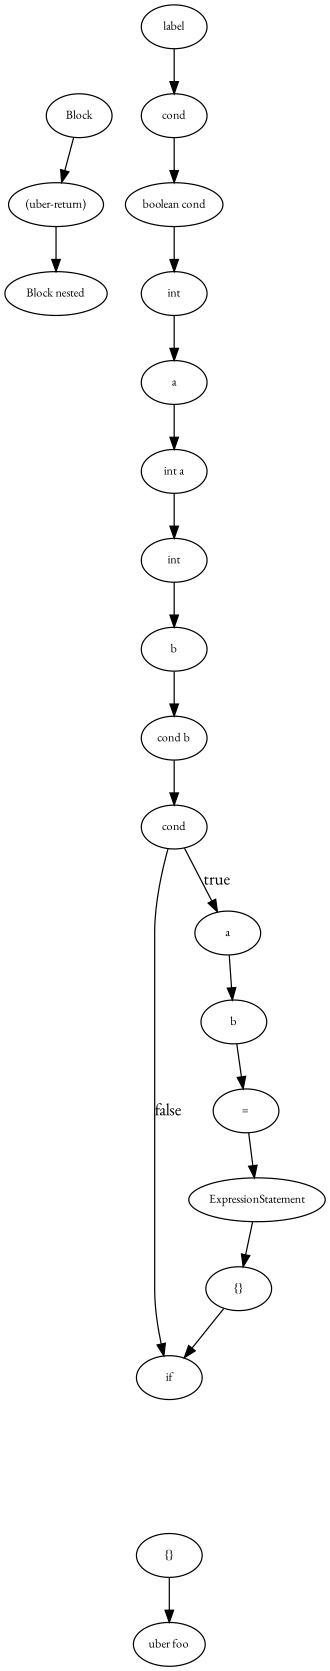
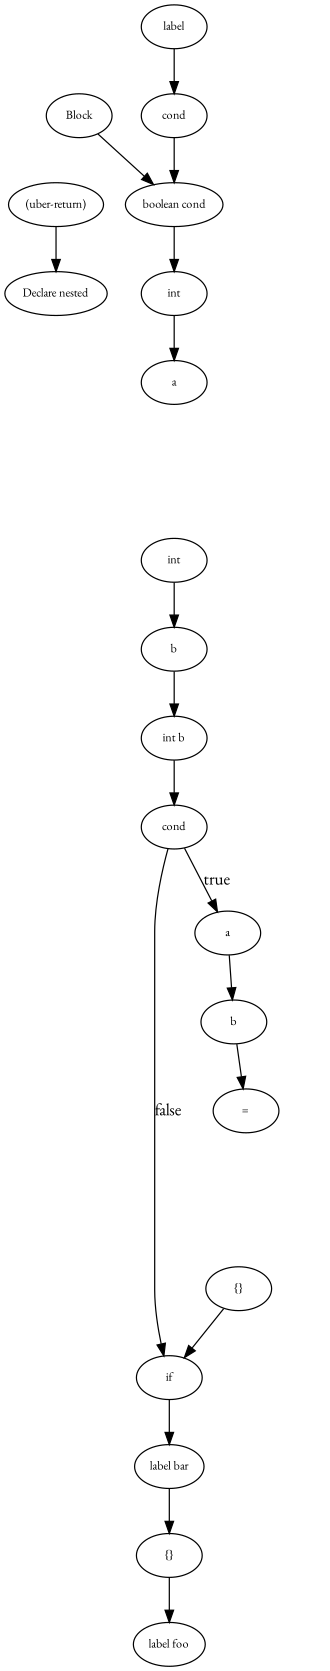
edge "Block" -> "(uber-return)": now "Block" -> "boolean cond"
node "Block nested": label "Block nested" -> "Declare nested"
node "int a": removed
node "cond b": label "cond b" -> "int b"
node "ExpressionStatement": removed
node "label bar": added
node "uber foo": label "uber foo" -> "label foo"
